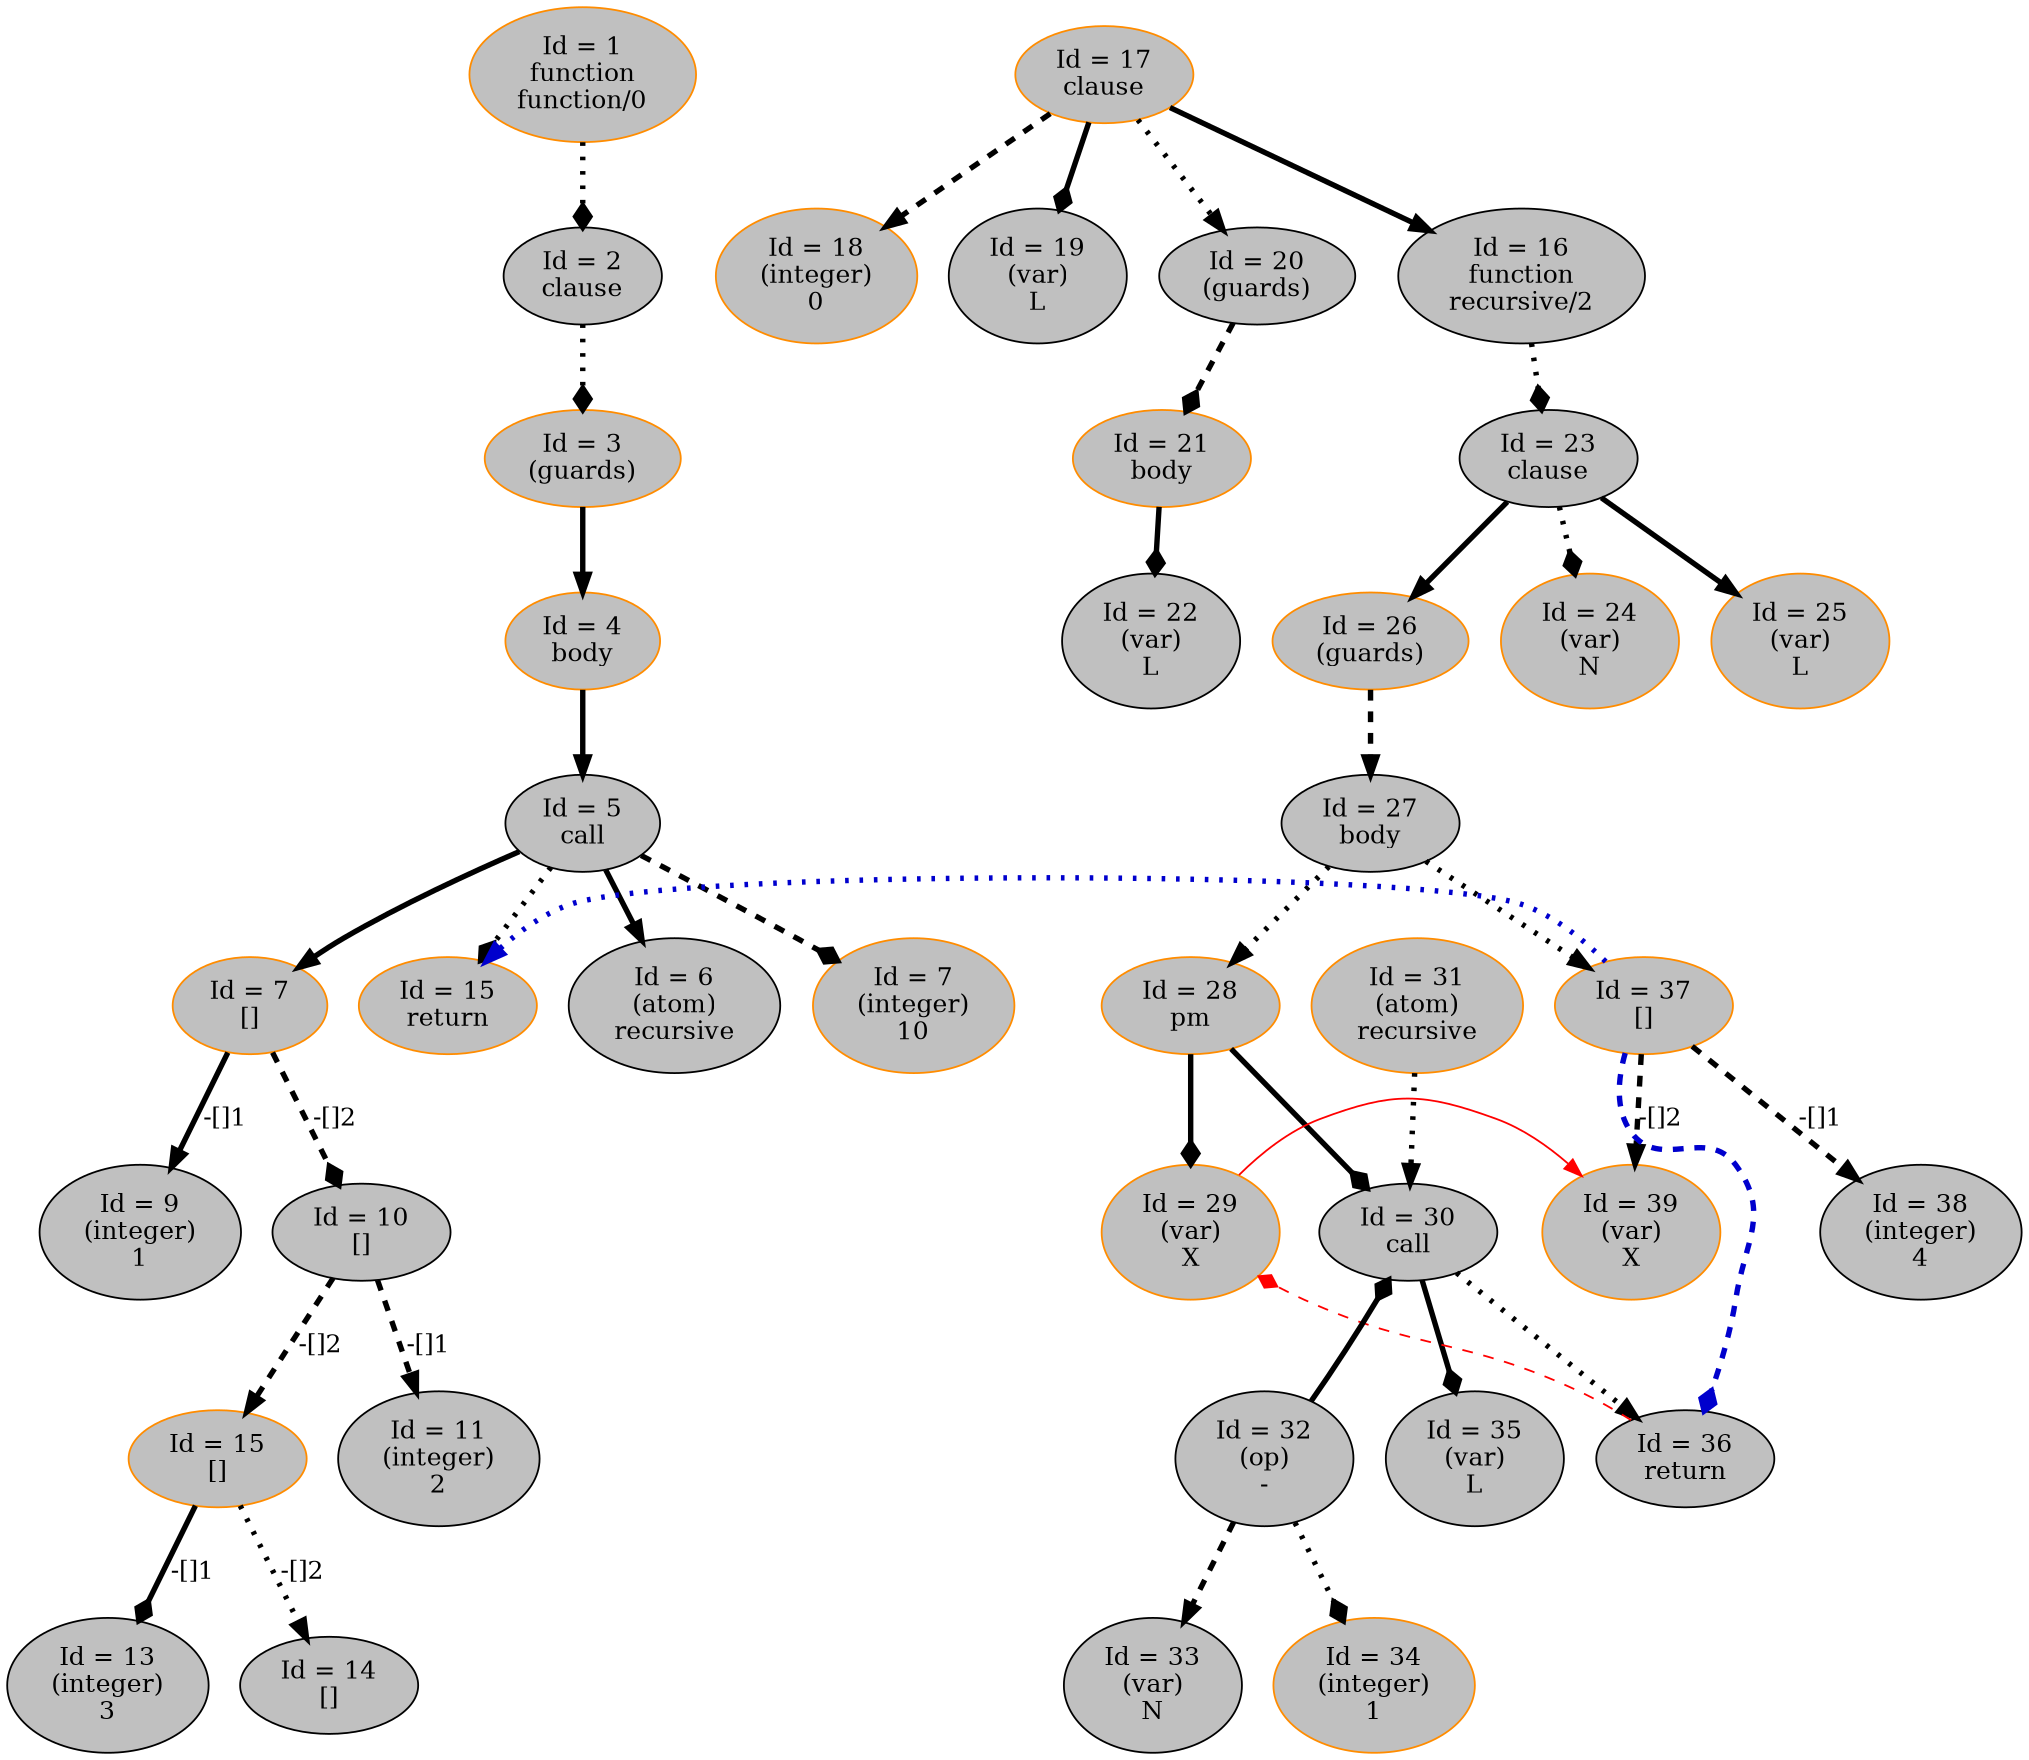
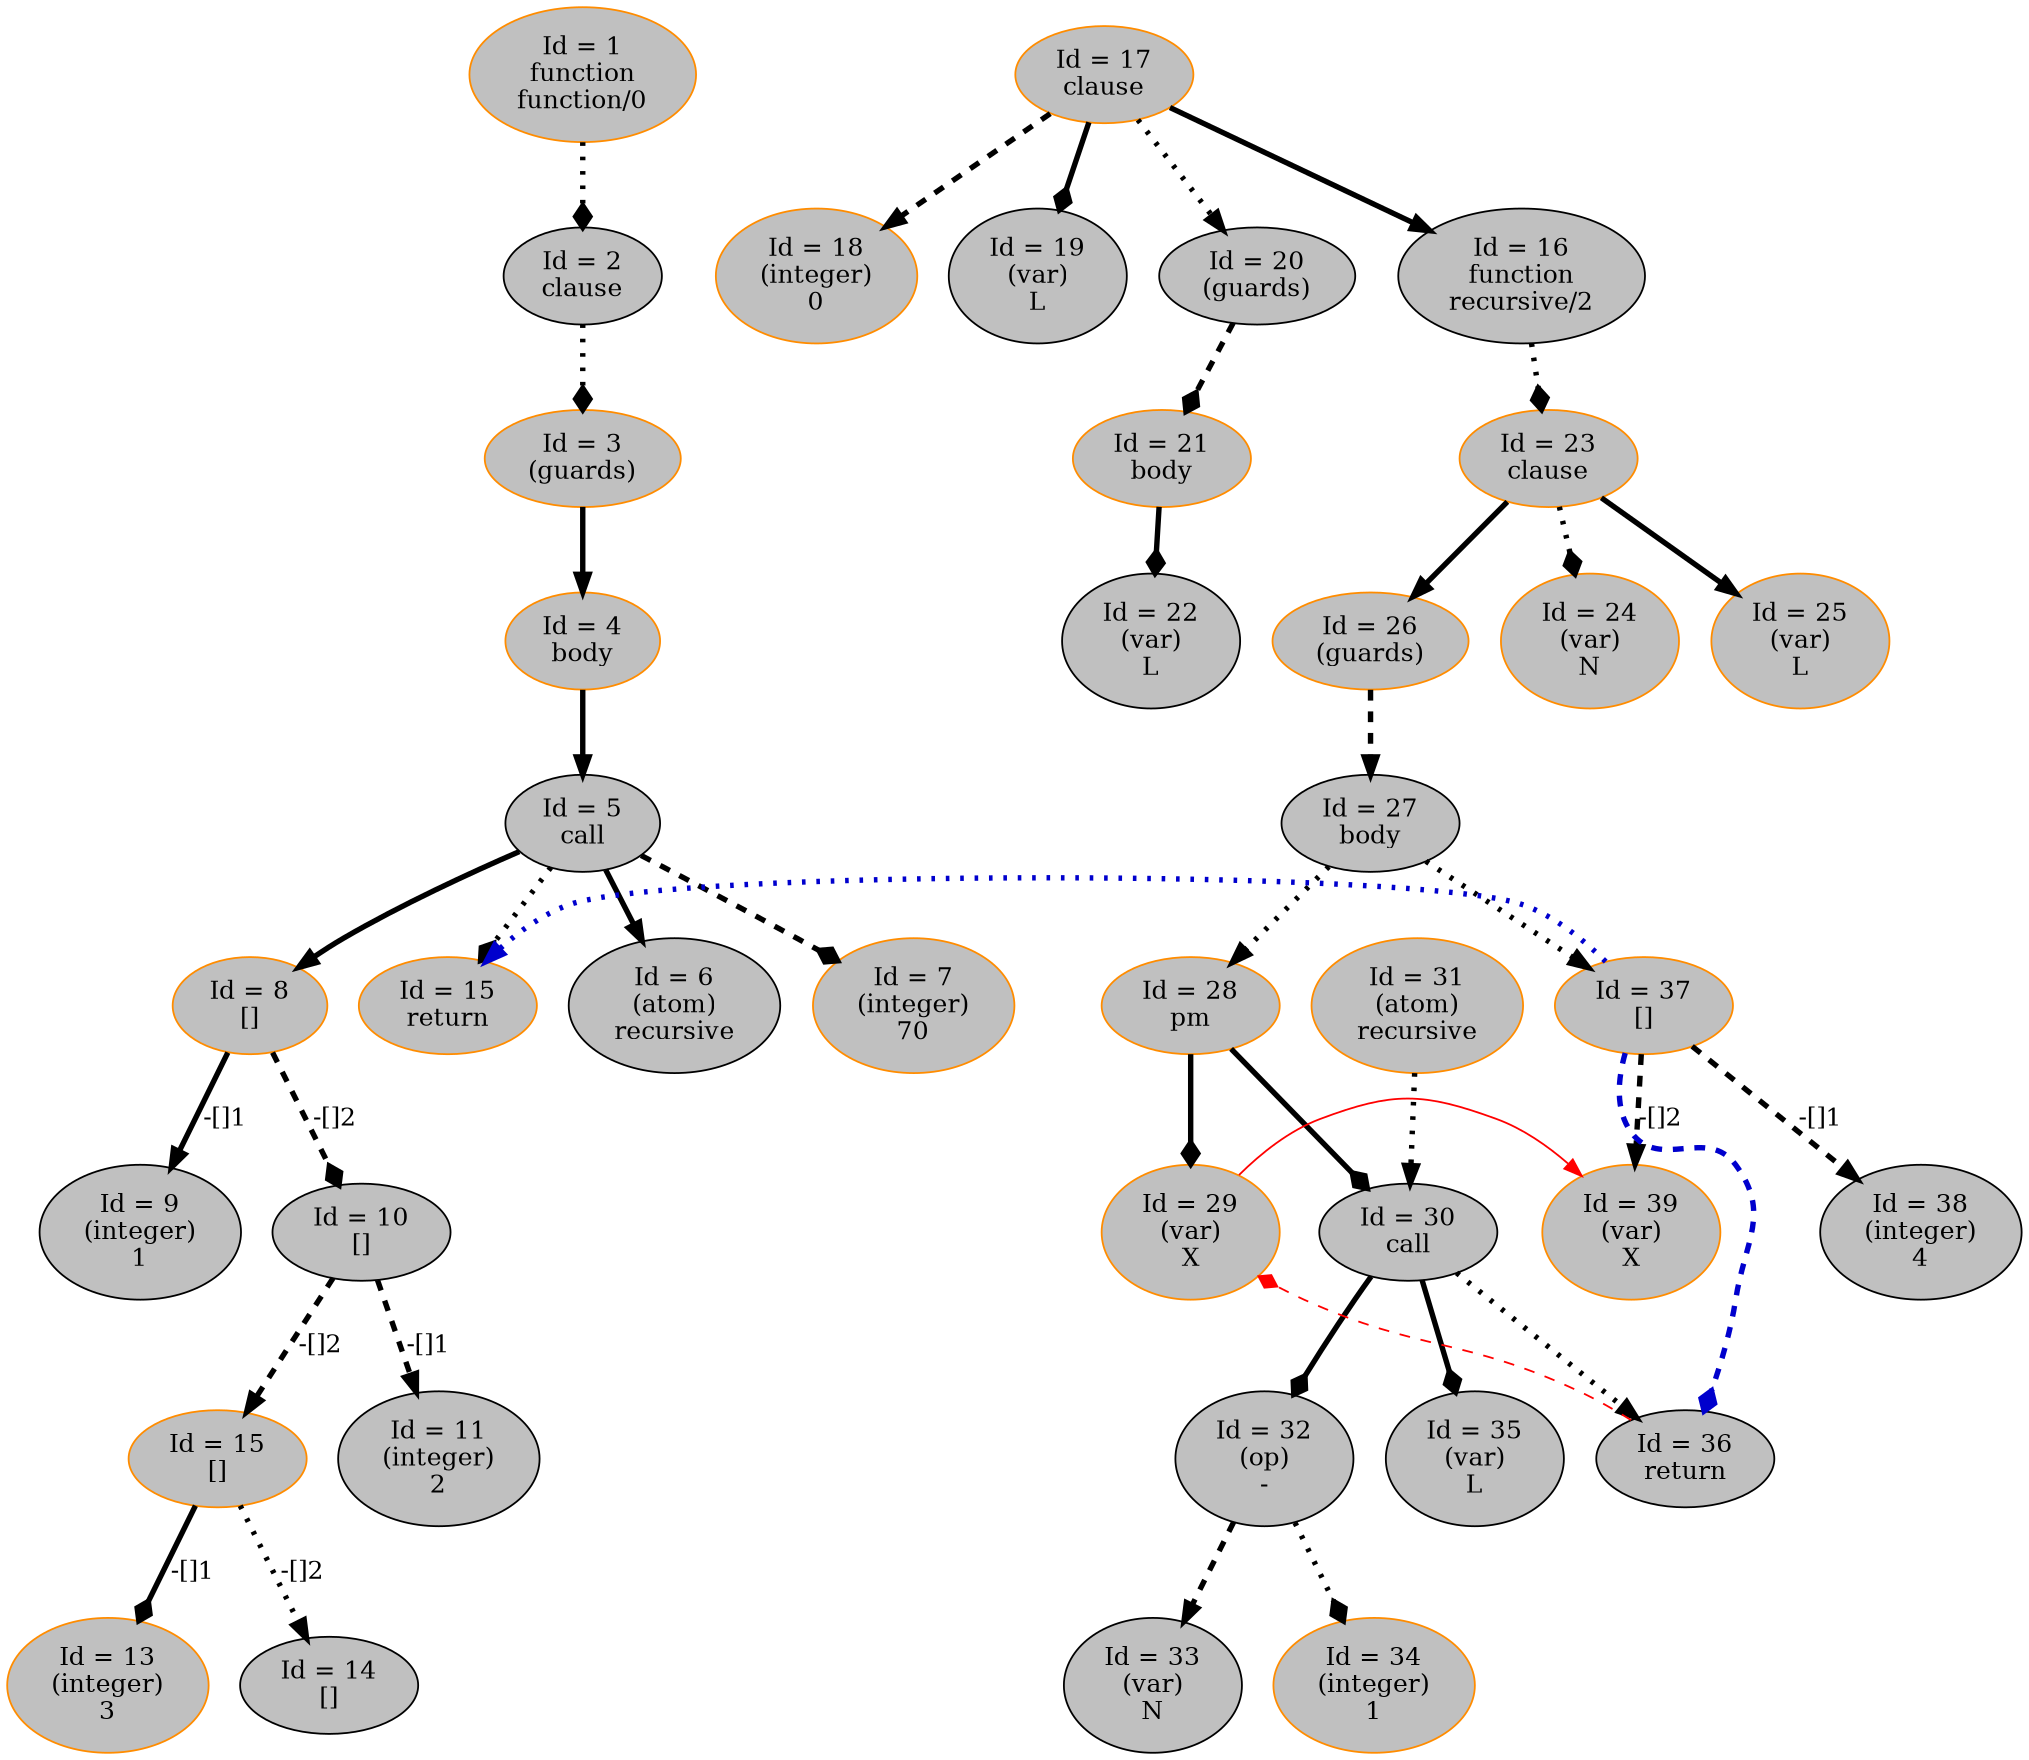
node "Id = 23 clause": color black -> darkorange
node "Id = 7 []": label "Id = 7 []" -> "Id = 8 []"
node "Id = 7 (integer) 10": label "Id = 7 (integer) 10" -> "Id = 7 (integer) 70"
edge "Id = 32 (op) -" -> "Id = 30 call": reversed
node "Id = 13 (integer) 3": color black -> darkorange
